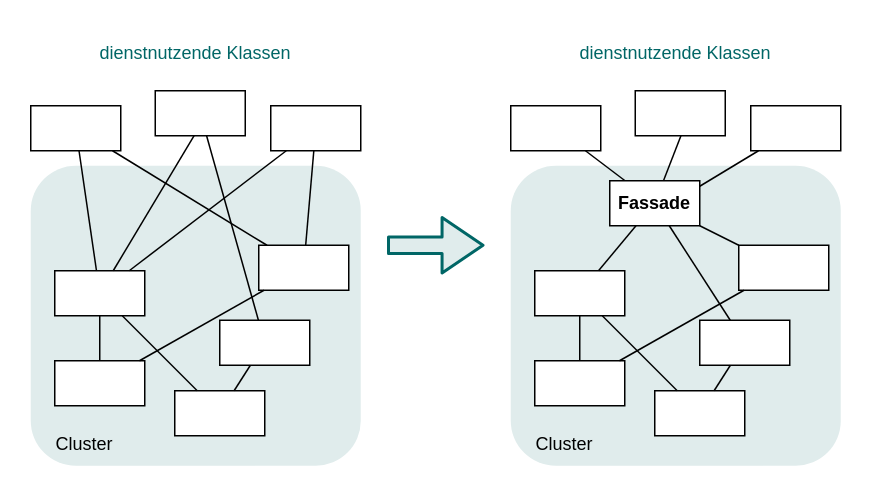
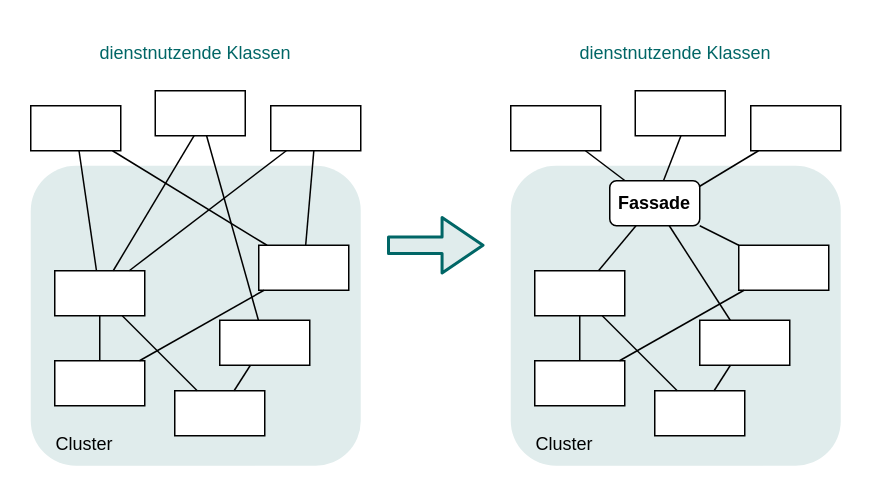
node "Fassade": shape rectangle -> rounded rectangle
